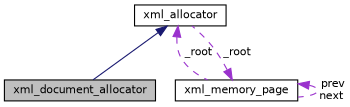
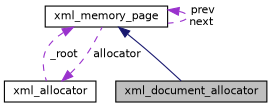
edge "xml_memory_page" -> "xml_allocator": label " _root" -> " allocator"
edge "xml_document_allocator" -> "xml_allocator": now "xml_document_allocator" -> "xml_memory_page"
